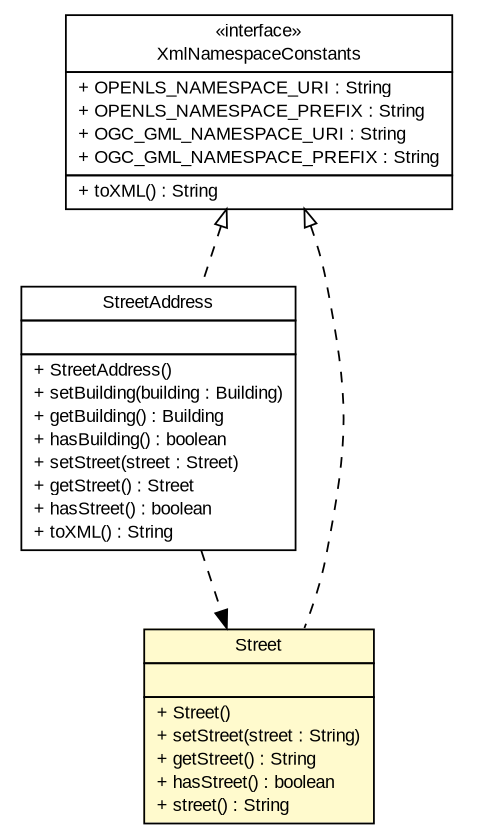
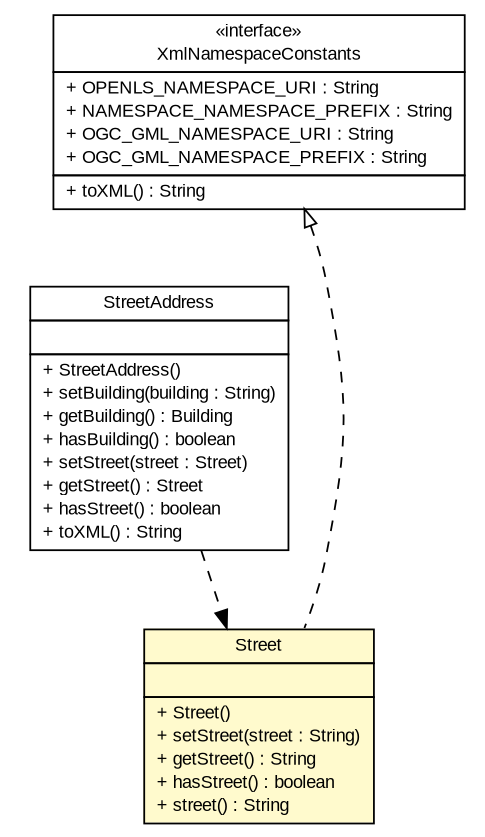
node "XmlNamespaceConstants": text "+ OPENLS_NAMESPACE_PREFIX : String" -> "+ NAMESPACE_NAMESPACE_PREFIX : String"
edge "StreetAddress" -> "XmlNamespaceConstants": removed
node "StreetAddress": text "+ setBuilding(building : Building)" -> "+ setBuilding(building : String)"
